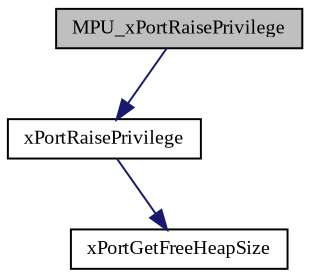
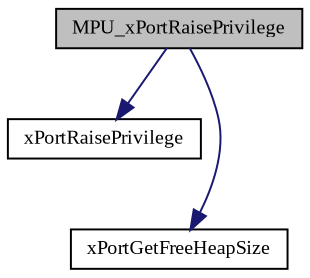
edge "xPortRaisePrivilege" -> "xPortGetFreeHeapSize": now "MPU_xPortRaisePrivilege" -> "xPortGetFreeHeapSize"
